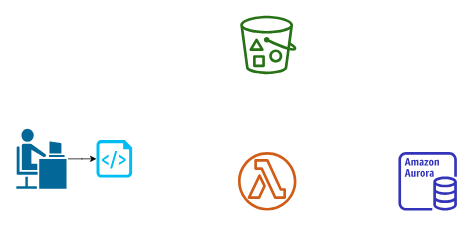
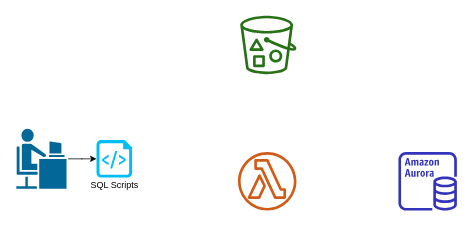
node "SQL Scripts": added
